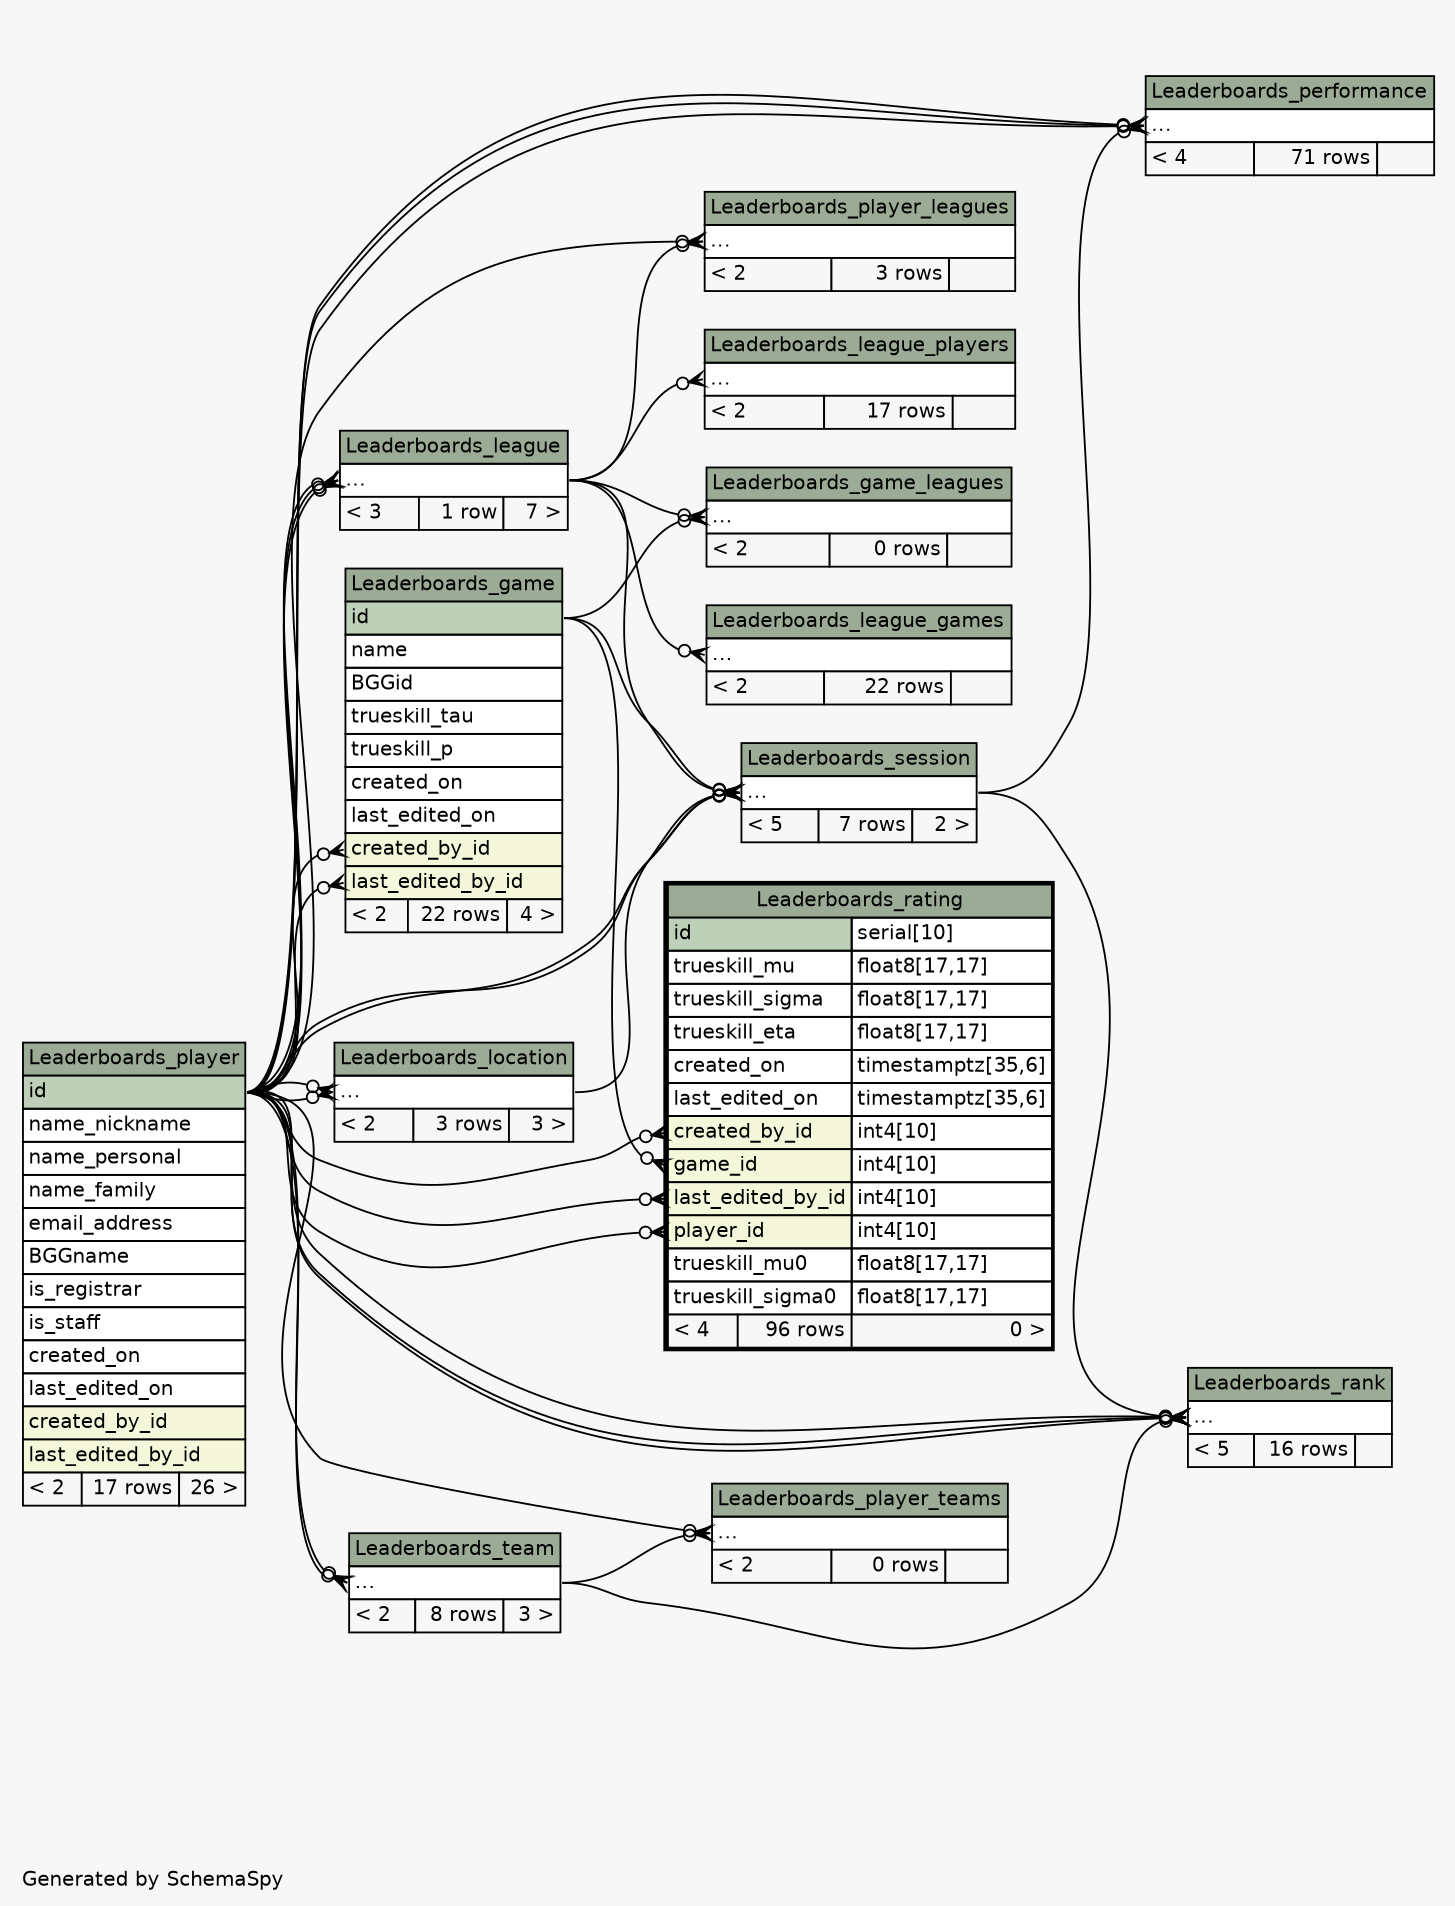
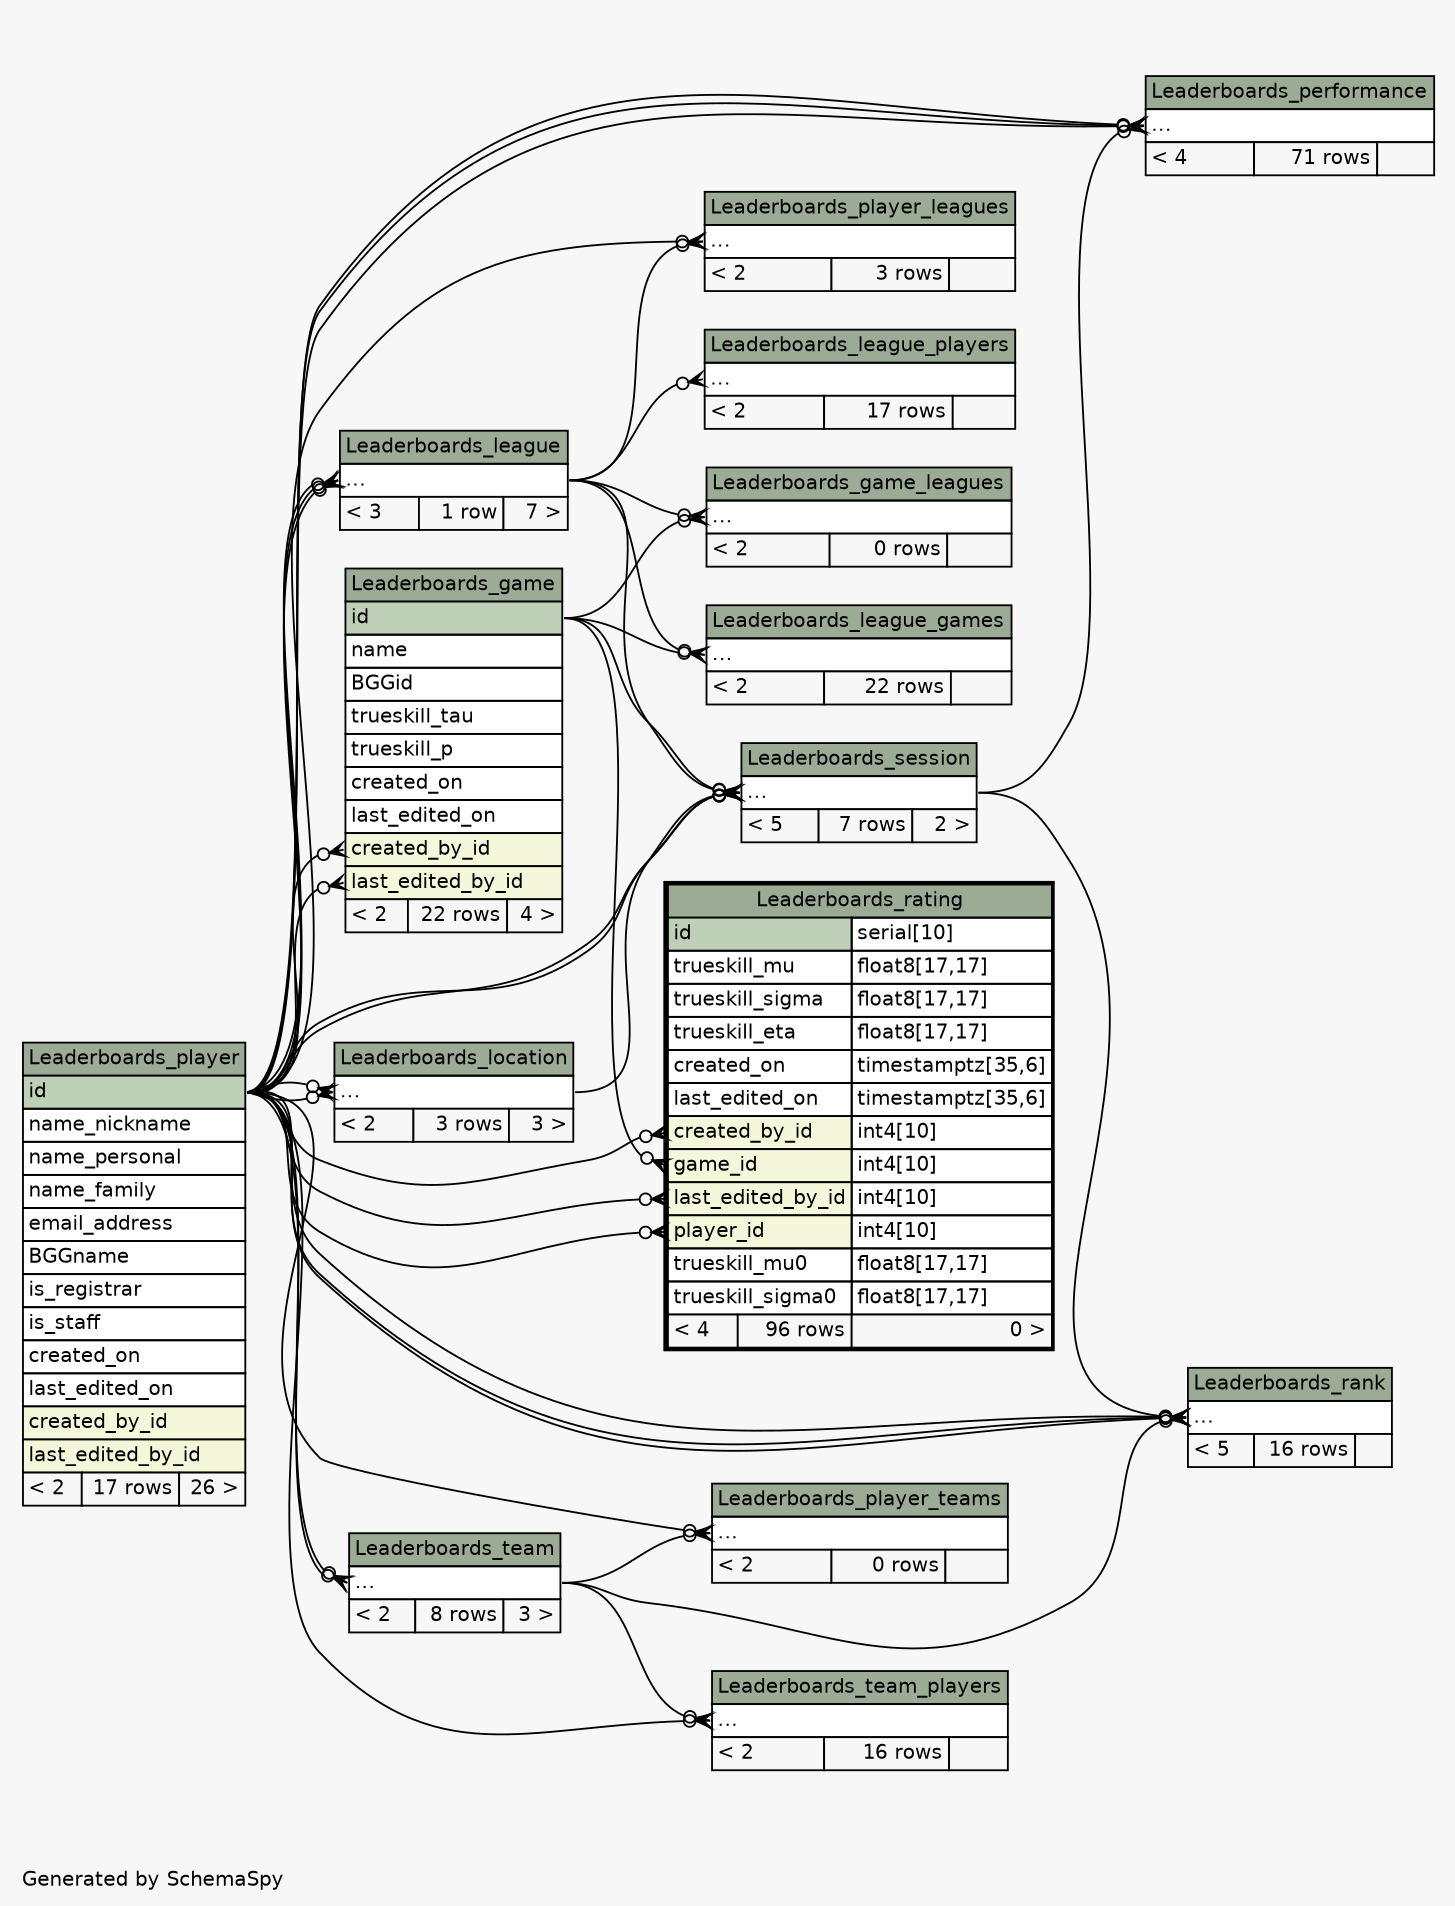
edge "Leaderboards_game" -> "Leaderboards_league_games": added
node "Leaderboards_team_players": added
